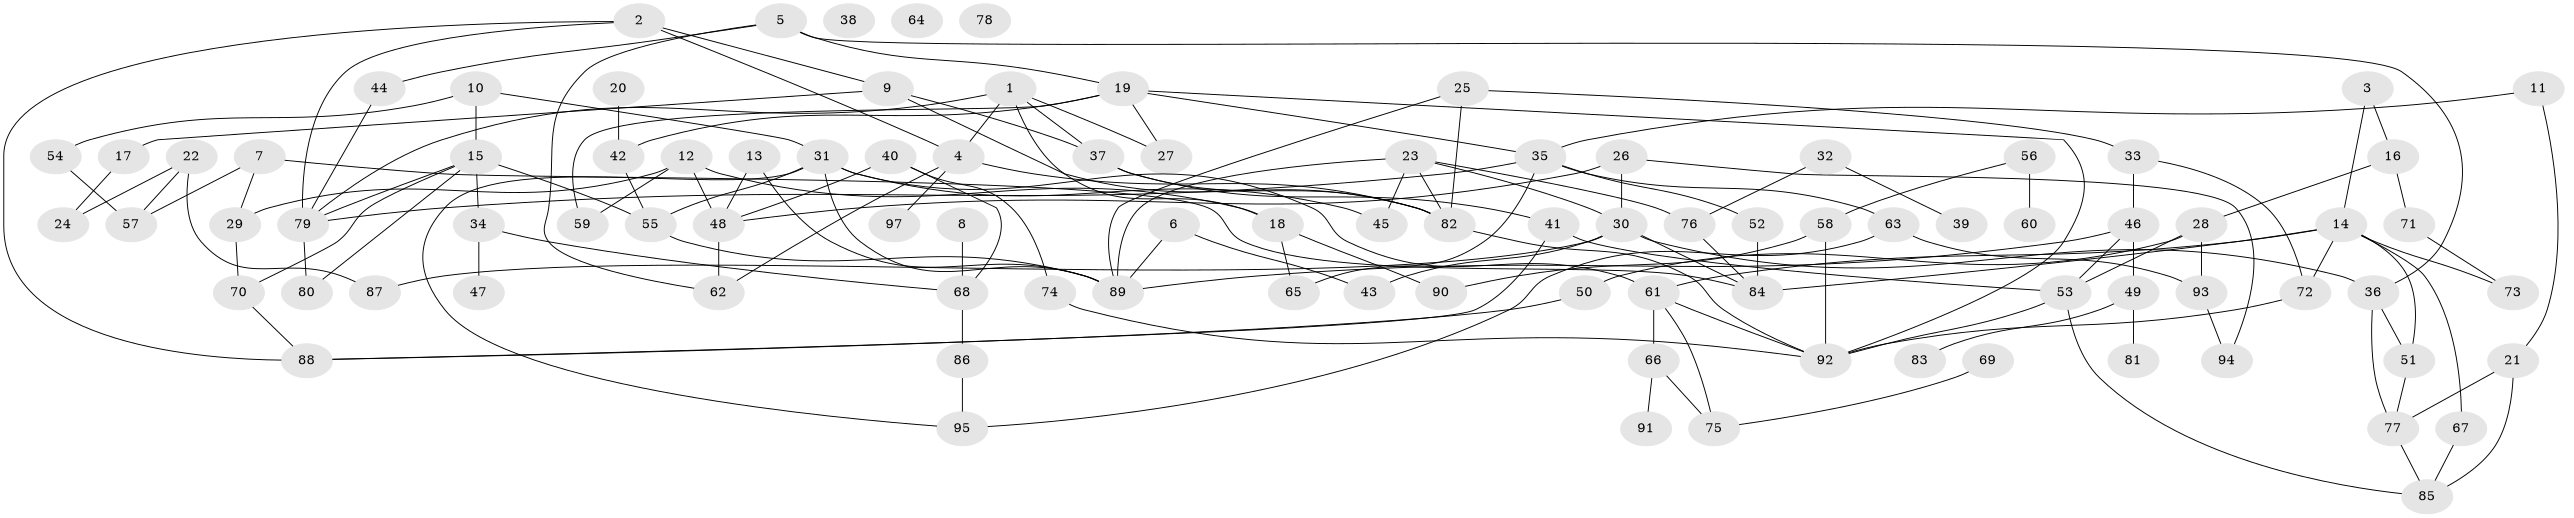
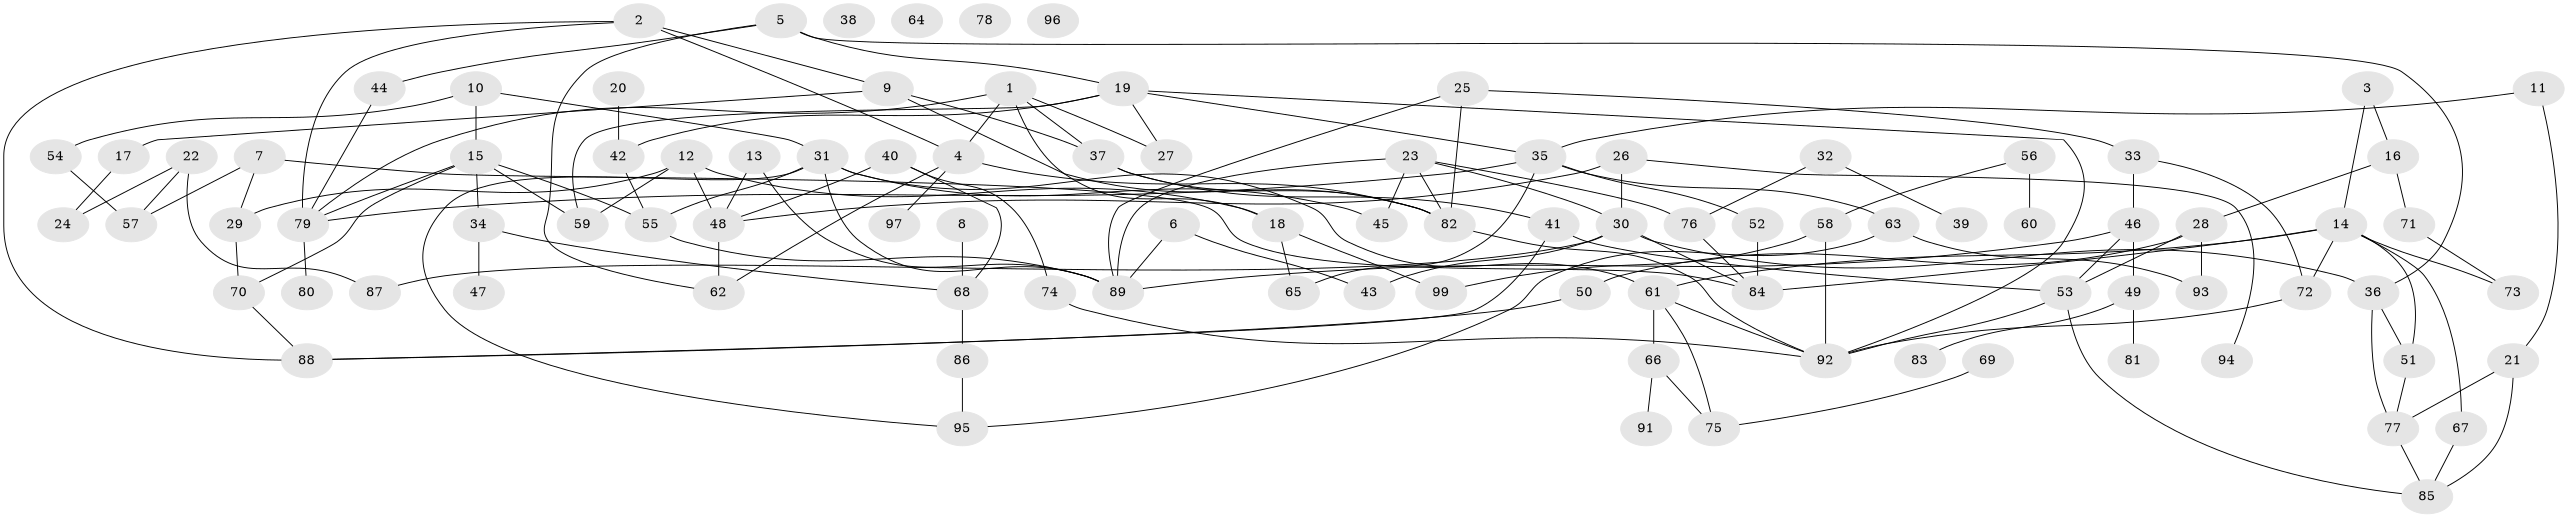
node "96": added
edge "15" -- "80": now "15" -- "59"
node "90": label "90" -> "99"
edge "93" -- "94": removed
